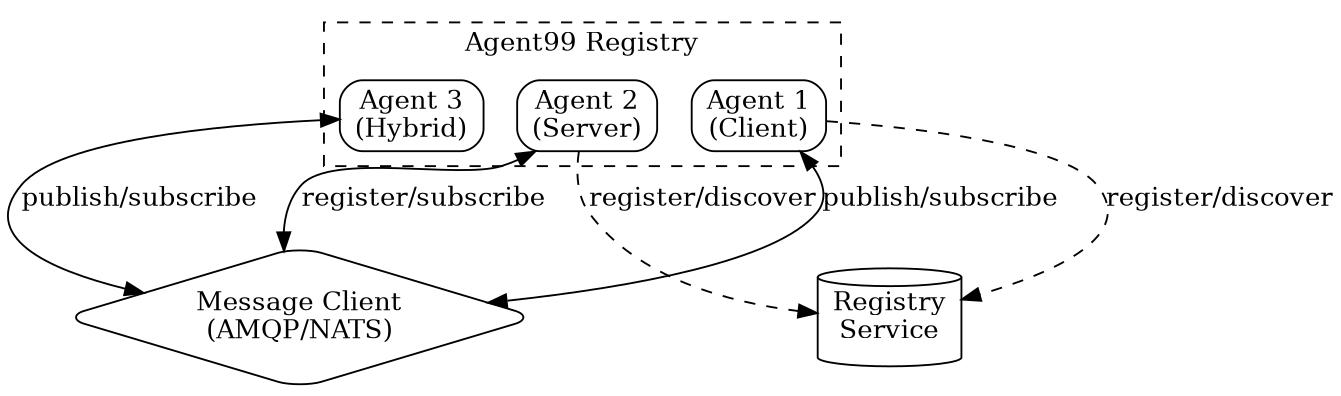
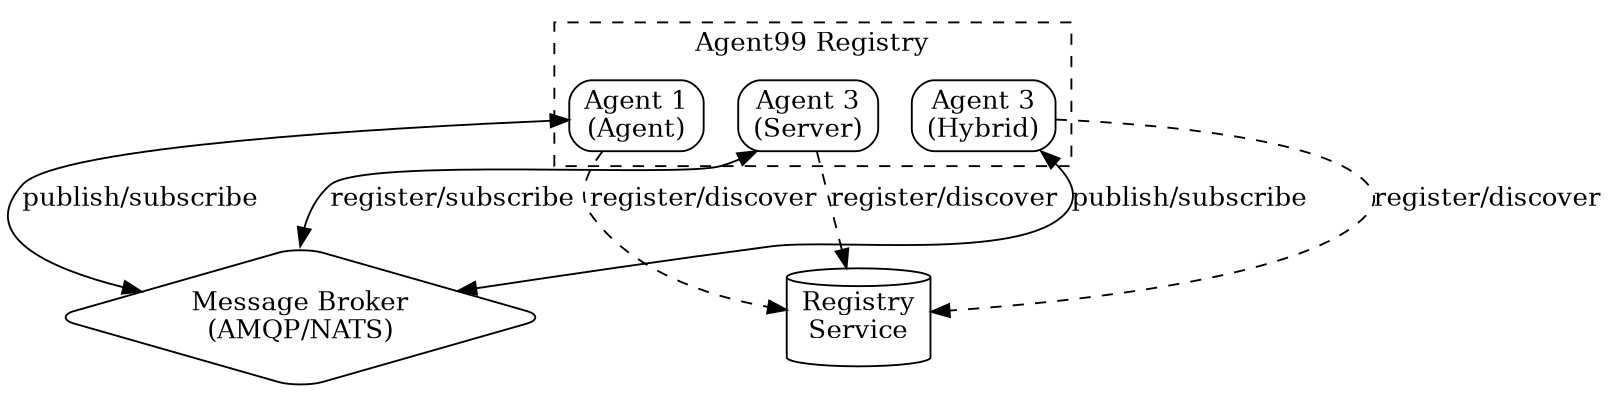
node "Agent 2 (Server)": label "Agent 2 (Server)" -> "Agent 3 (Server)"
node "Agent 1 (Client)": label "Agent 1 (Client)" -> "Agent 1 (Agent)"
edge "Agent 3 (Hybrid)" -> "Registry Service": added, label "register/discover"
node "Message Client (AMQP/NATS)": label "Message Client (AMQP/NATS)" -> "Message Broker (AMQP/NATS)"
